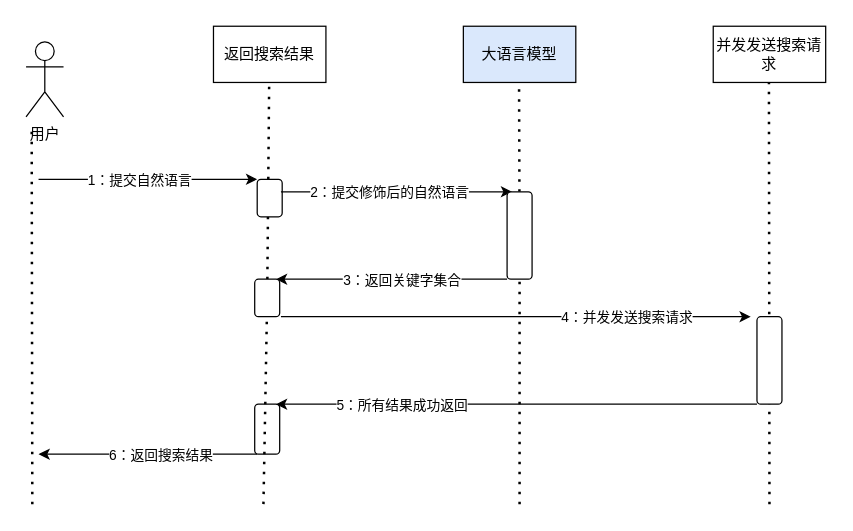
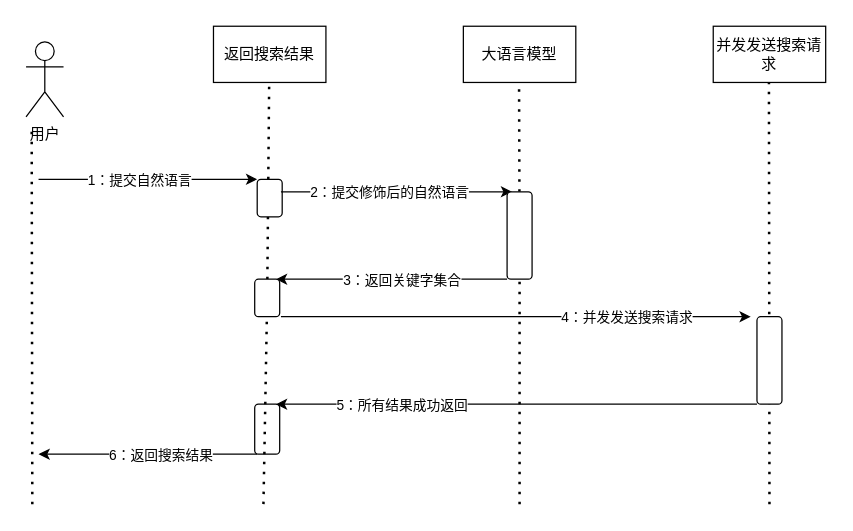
node "大语言模型": fillcolor #dae8fc -> #ffffff
